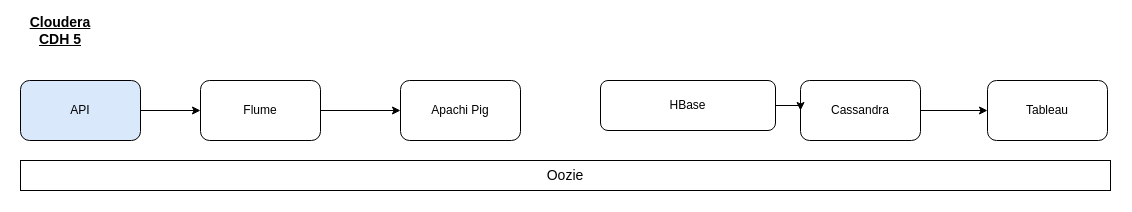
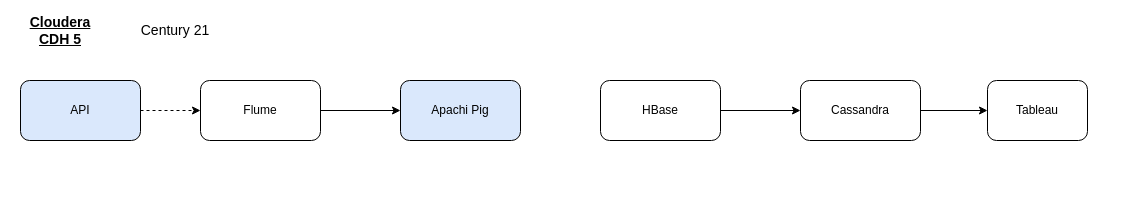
node "Century 21": added
node "HBase": size 175x50 -> 120x60
edge "API" -> "Flume": style solid -> dashed
node "Apachi Pig": fillcolor #ffffff -> #dae8fc
node "Tableau": size 120x60 -> 100x60
node "Oozie": removed
